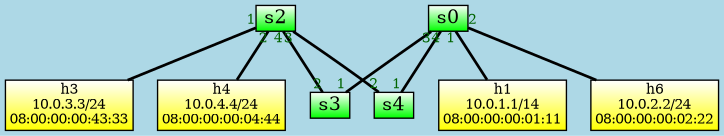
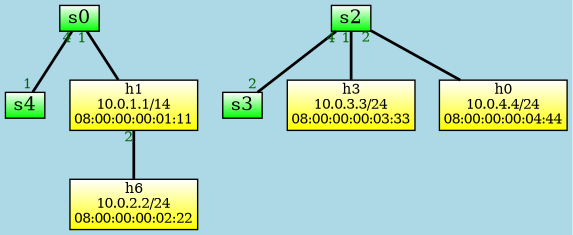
edge "s0" -- "h6 10.0.2.2/24 08:00:00:00:02:22": now "h1 10.0.1.1/14 08:00:00:00:01:11" -- "h6 10.0.2.2/24 08:00:00:00:02:22"
edge "s2" -- "s4": removed
edge "s0" -- "s3": removed
node "h3 10.0.3.3/24 08:00:00:00:43:33": label "h3 10.0.3.3/24 08:00:00:00:43:33" -> "h3 10.0.3.3/24 08:00:00:00:03:33"
node "h4 10.0.4.4/24 08:00:00:00:04:44": label "h4 10.0.4.4/24 08:00:00:00:04:44" -> "h0 10.0.4.4/24 08:00:00:00:04:44"
